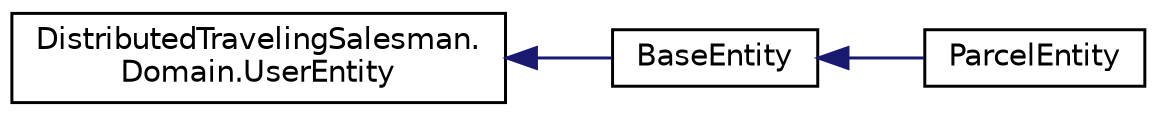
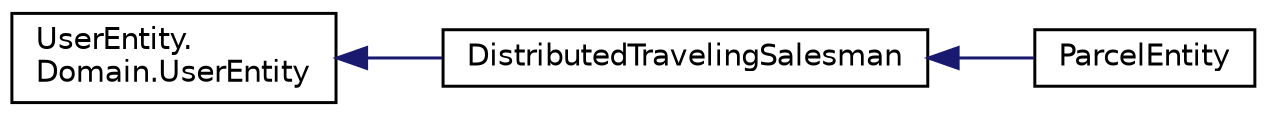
node "DistributedTravelingSalesman. Domain.UserEntity": label "DistributedTravelingSalesman. Domain.UserEntity" -> "UserEntity. Domain.UserEntity"
node "BaseEntity": label "BaseEntity" -> "DistributedTravelingSalesman"
